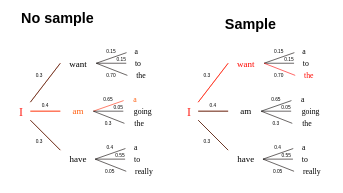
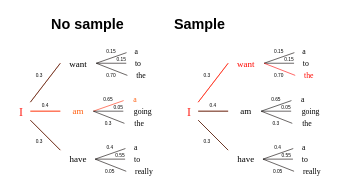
node "No sample": moved (60, 18) -> (90, 24)
node "Sample": moved (264, 24) -> (213, 24)
